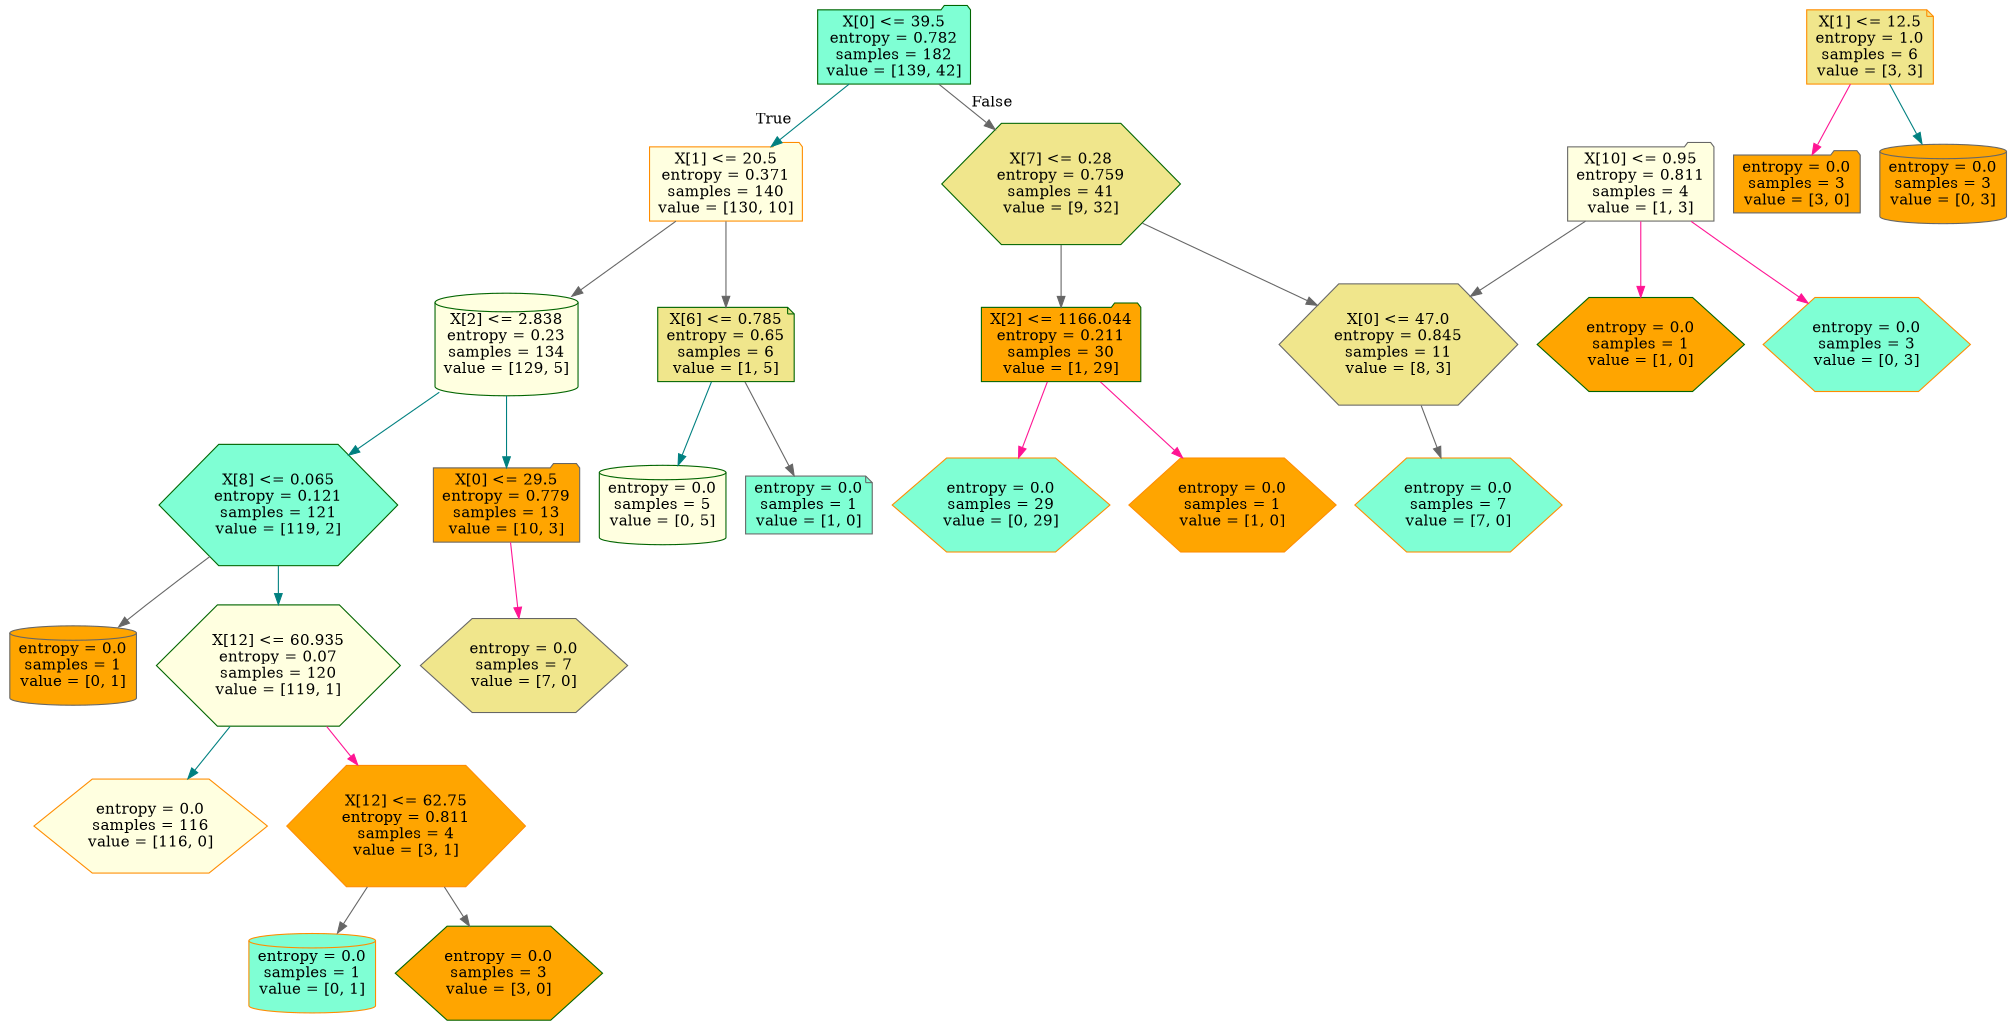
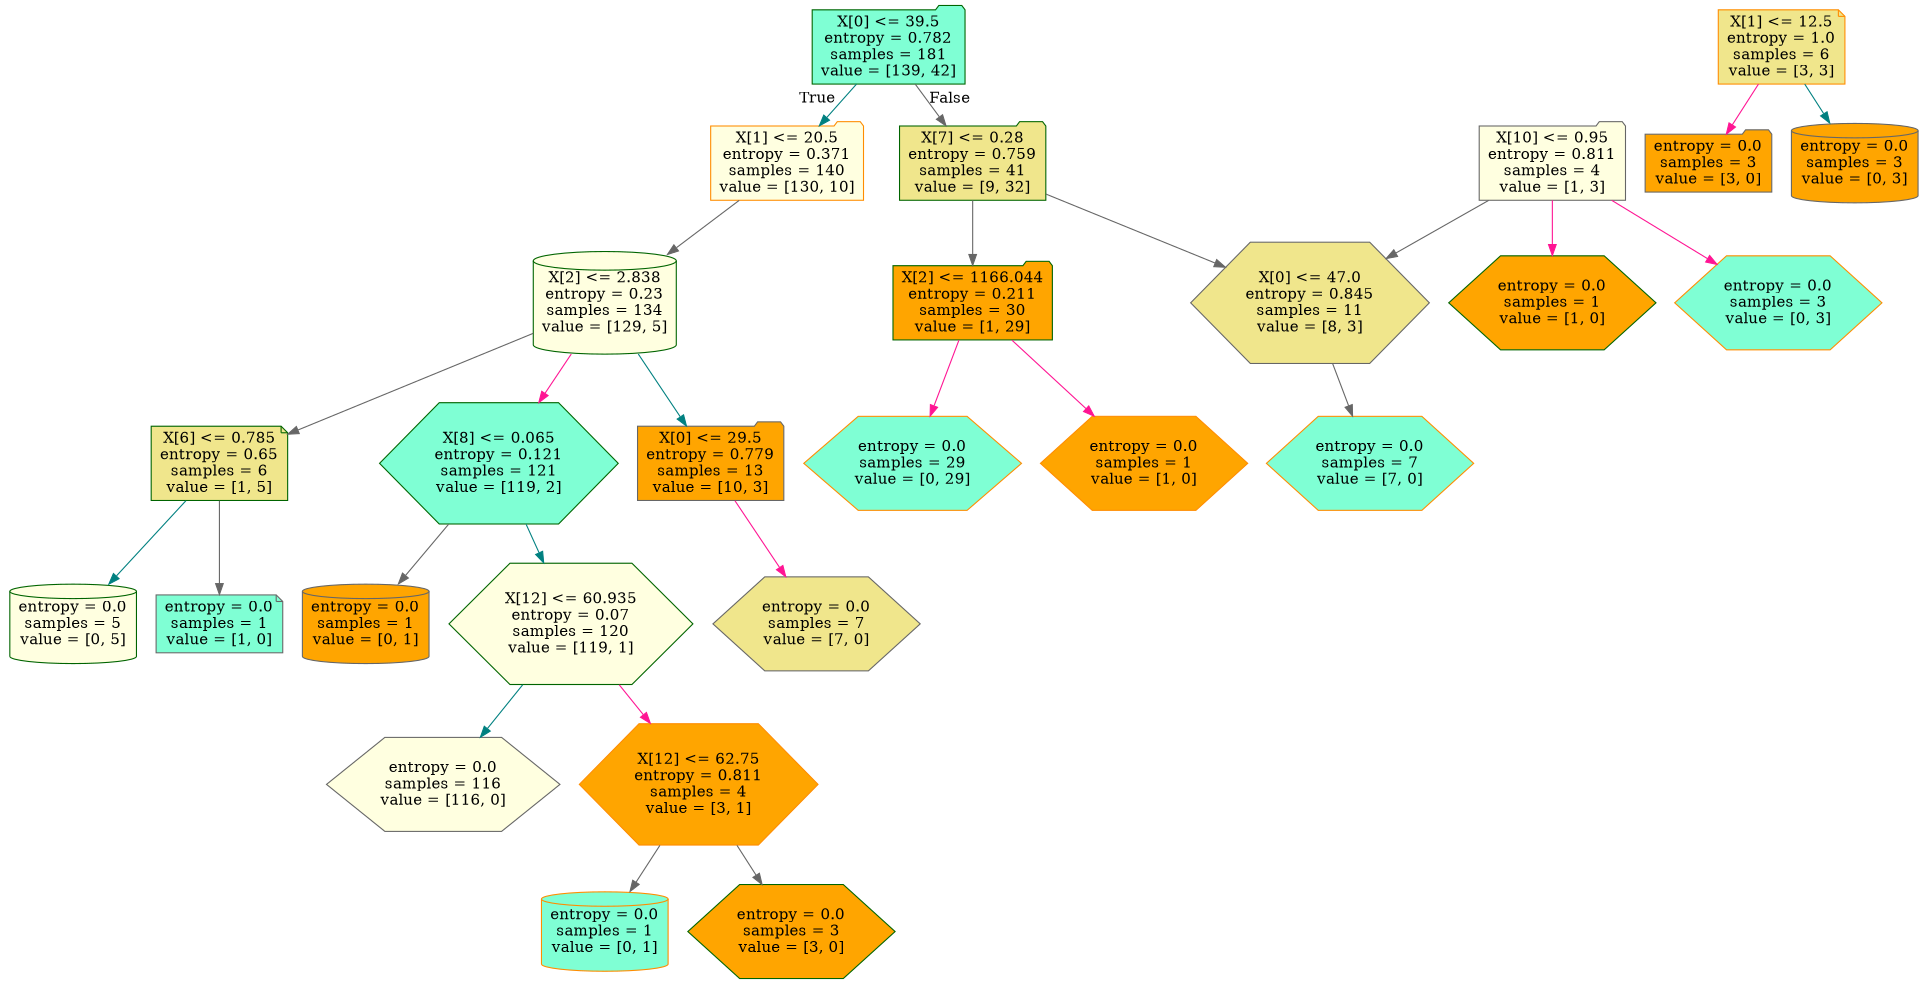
node "X[0] <= 39.5 entropy = 0.782 samples = 182 value = [139, 42]": label "X[0] <= 39.5 entropy = 0.782 samples = 182 value = [139, 42]" -> "X[0] <= 39.5 entropy = 0.782 samples = 181 value = [139, 42]"
node "X[7] <= 0.28 entropy = 0.759 samples = 41 value = [9, 32]": shape hexagon -> folder
edge "X[1] <= 20.5 entropy = 0.371 samples = 140 value = [130, 10]" -> "X[6] <= 0.785 entropy = 0.65 samples = 6 value = [1, 5]": now "X[2] <= 2.838 entropy = 0.23 samples = 134 value = [129, 5]" -> "X[6] <= 0.785 entropy = 0.65 samples = 6 value = [1, 5]"
edge "X[2] <= 2.838 entropy = 0.23 samples = 134 value = [129, 5]" -> "X[8] <= 0.065 entropy = 0.121 samples = 121 value = [119, 2]": color teal -> deeppink
node "entropy = 0.0 samples = 116 value = [116, 0]": color darkorange -> gray40
